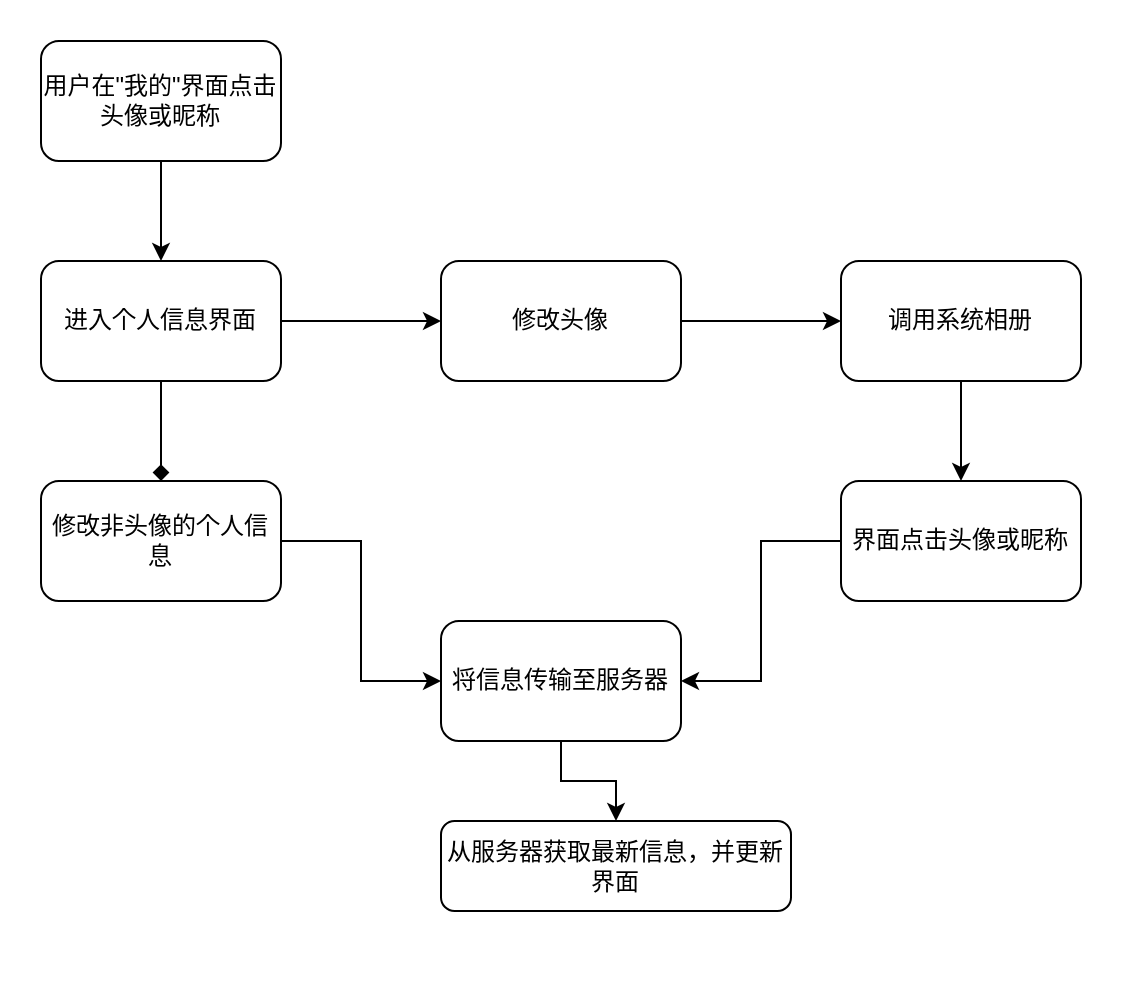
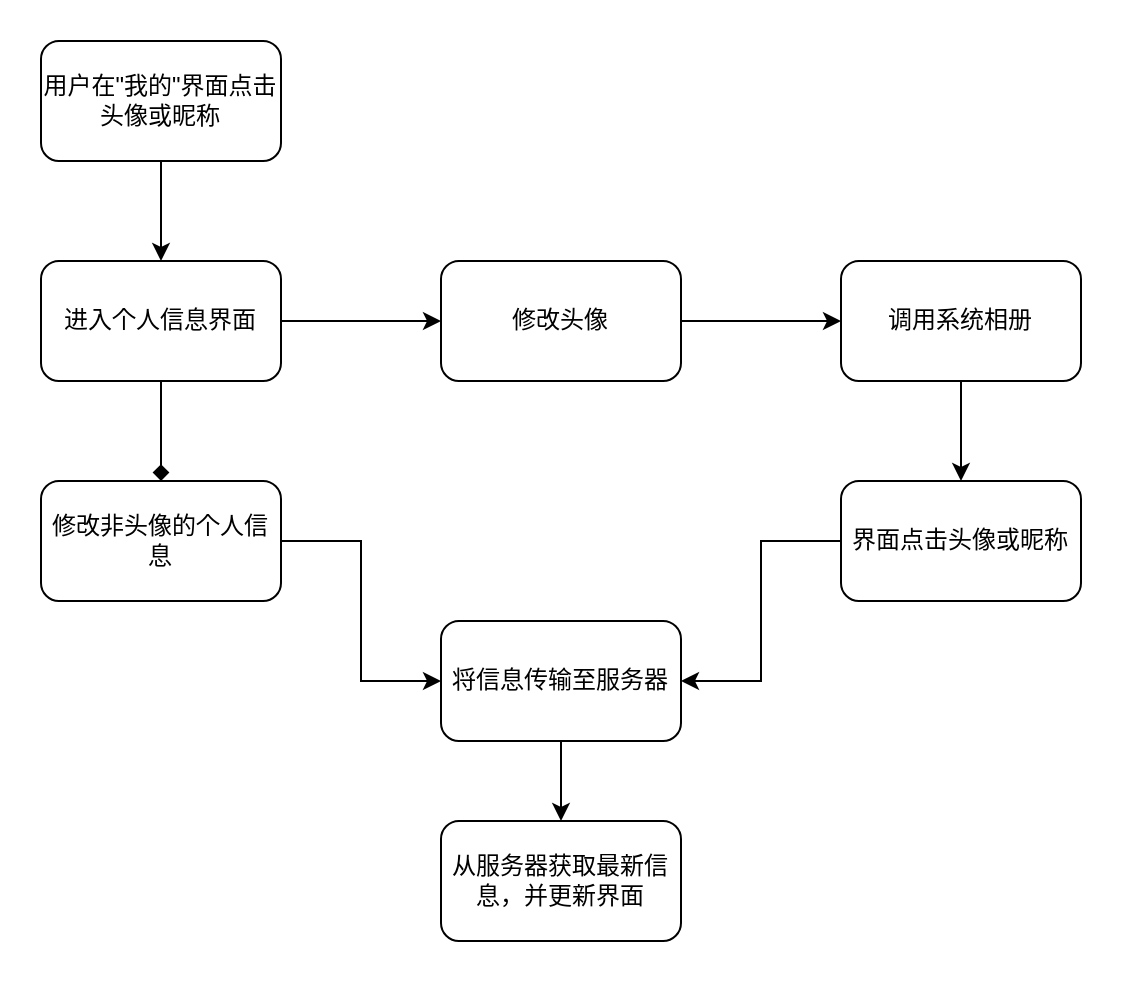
node "从服务器获取最新信息，并更新界面": size 350x90 -> 240x120
